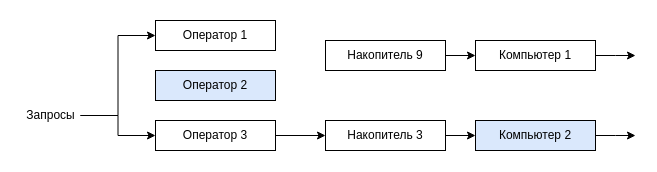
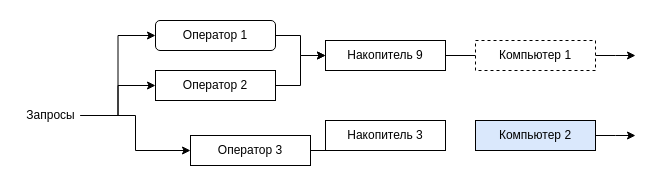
node "Оператор 1": shape rectangle -> rounded rectangle
edge "Оператор 1" -> "Накопитель 9": added
edge "Накопитель 9" -> "Компьютер 1": arrowhead classic -> none
node "Компьютер 1": style solid -> dashed
edge "Оператор 2" -> "Накопитель 9": added
edge "Запросы" -> "Оператор 2": added
node "Оператор 2": fillcolor #dae8fc -> #ffffff
node "Оператор 3": moved (216, 136) -> (251, 151)
edge "Накопитель 3" -> "Компьютер 2": removed
